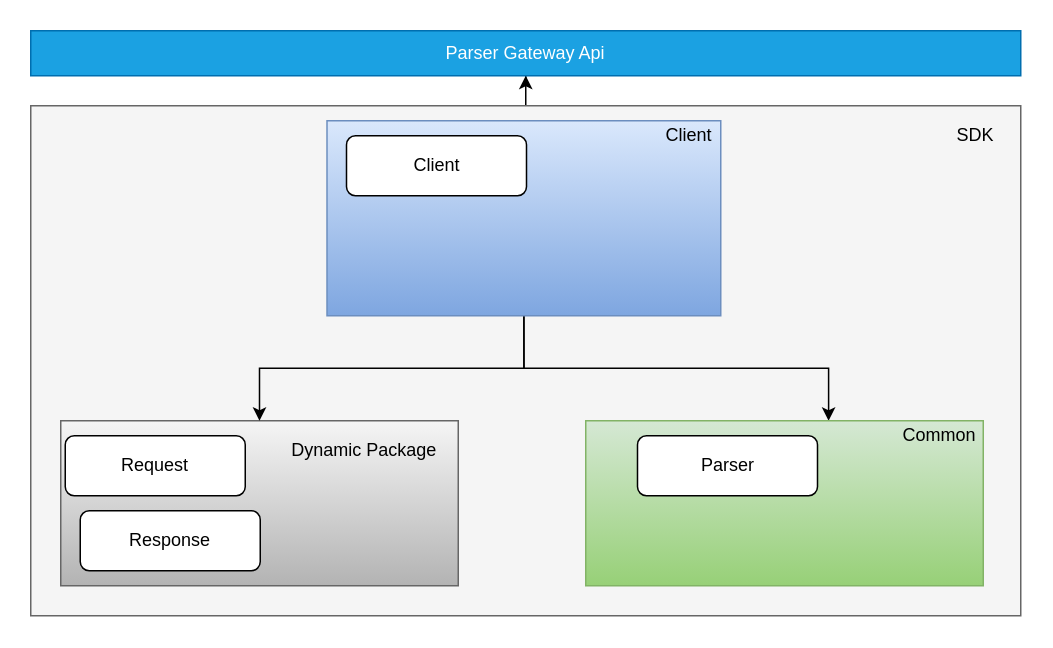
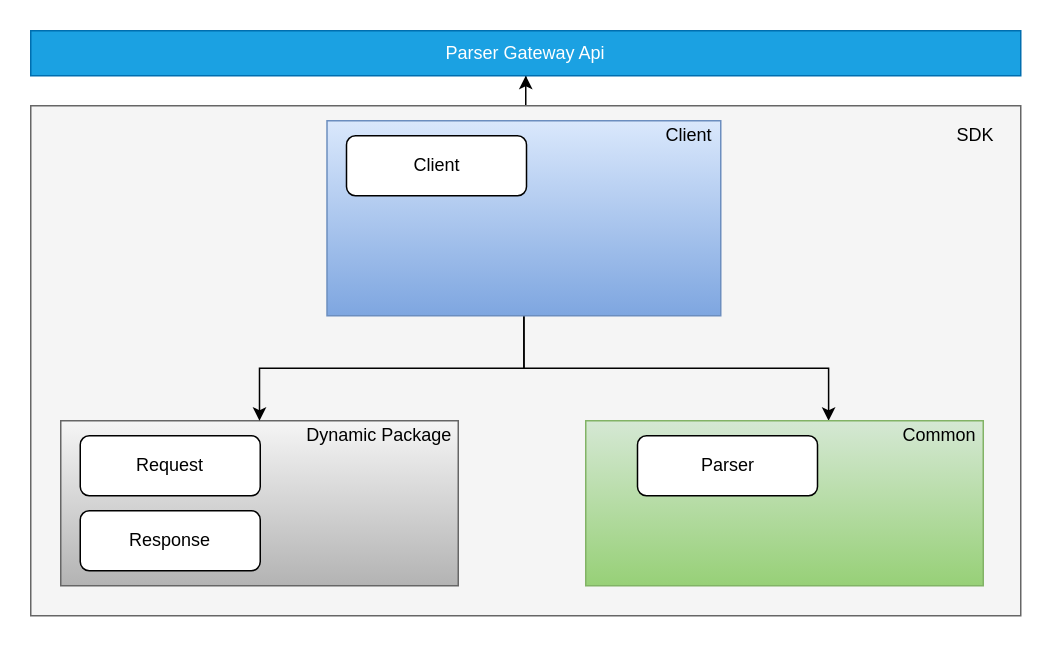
node "Dynamic Package": moved (365, 451) -> (380, 436)
node "Request": moved (155, 466) -> (170, 466)
